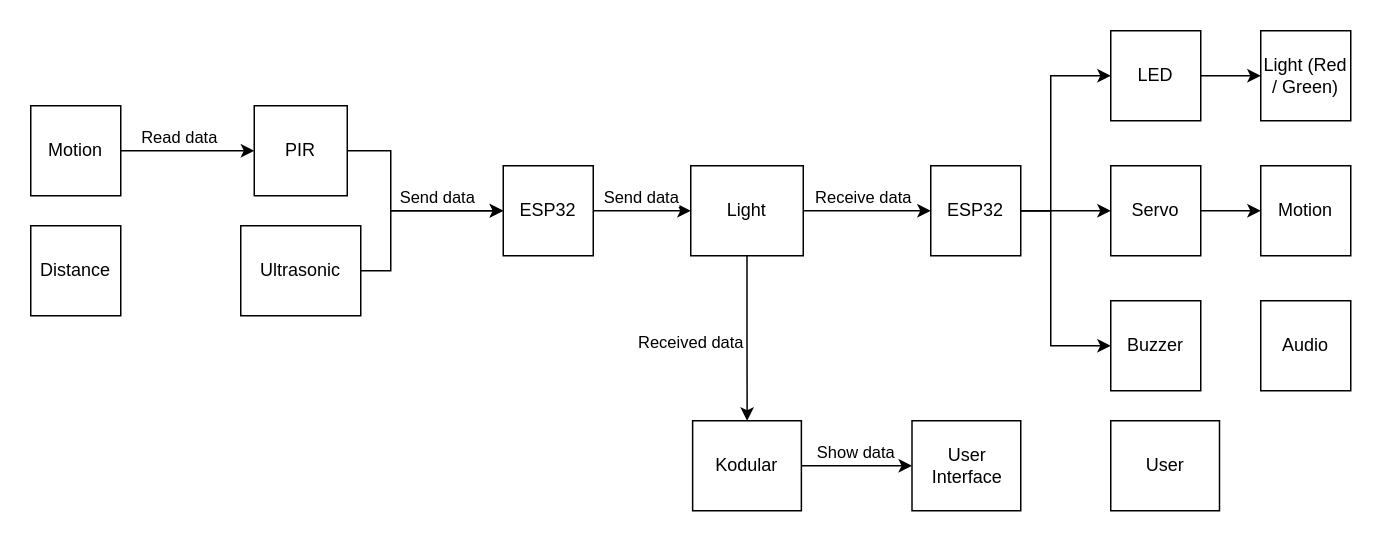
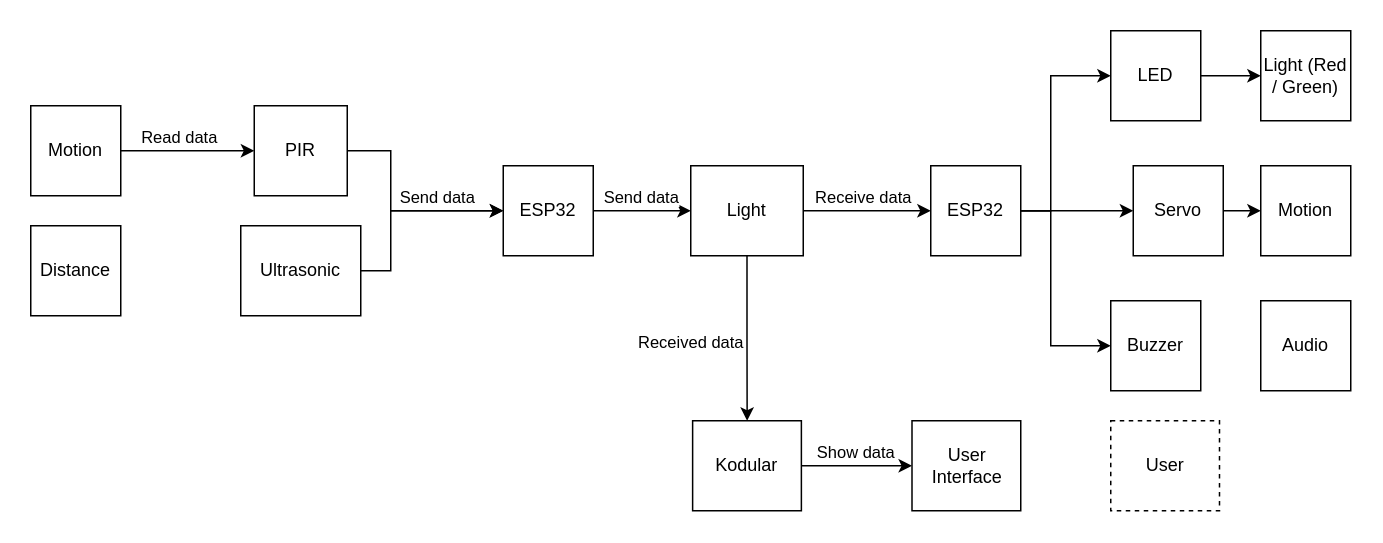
node "Servo": moved (1156, 211) -> (1178, 211)
node "User": style solid -> dashed
